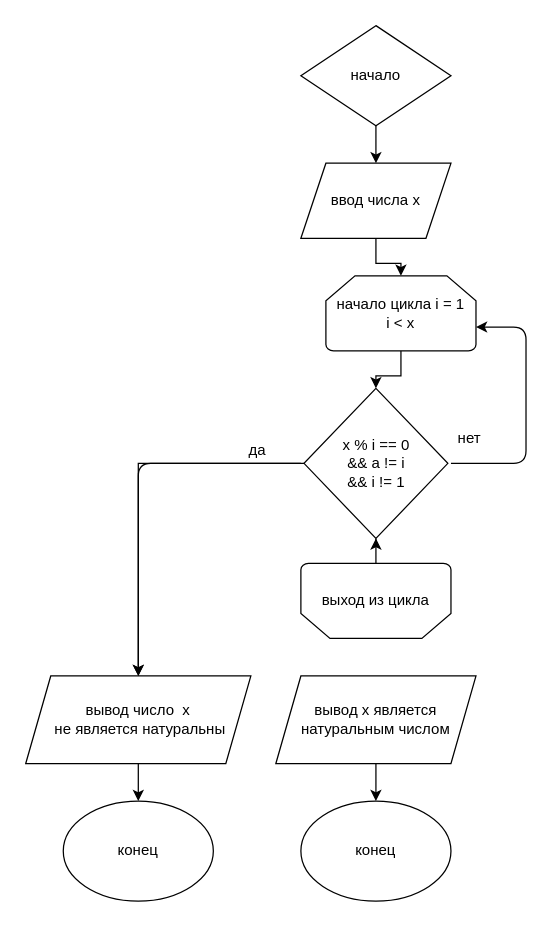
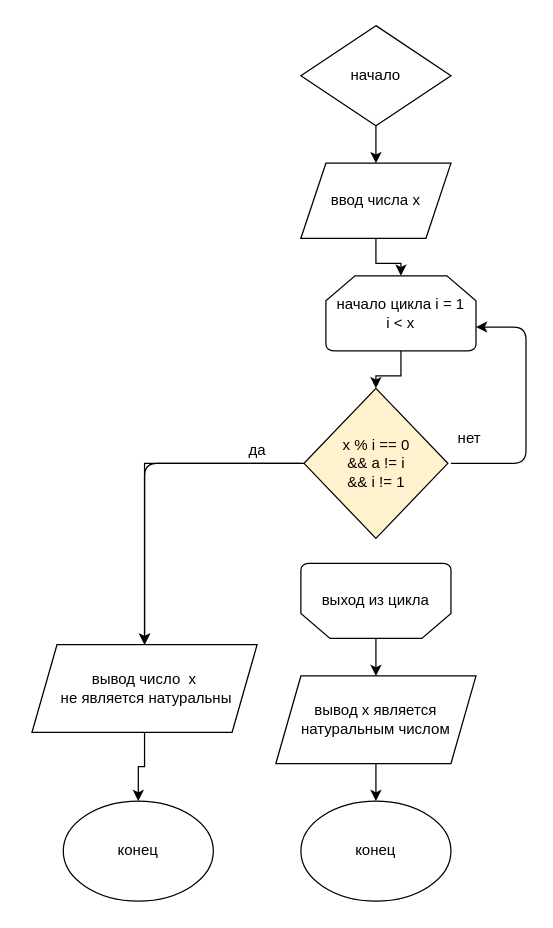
node "x % i == 0 && a != i && i != 1": fillcolor #ffffff -> #fff2cc
edge "выход из цикла" -> "x % i == 0 && a != i && i != 1": now "выход из цикла" -> "вывод x является натуральным числом"
node "вывод число х не является натуральны": moved (138, 719) -> (144, 688)
